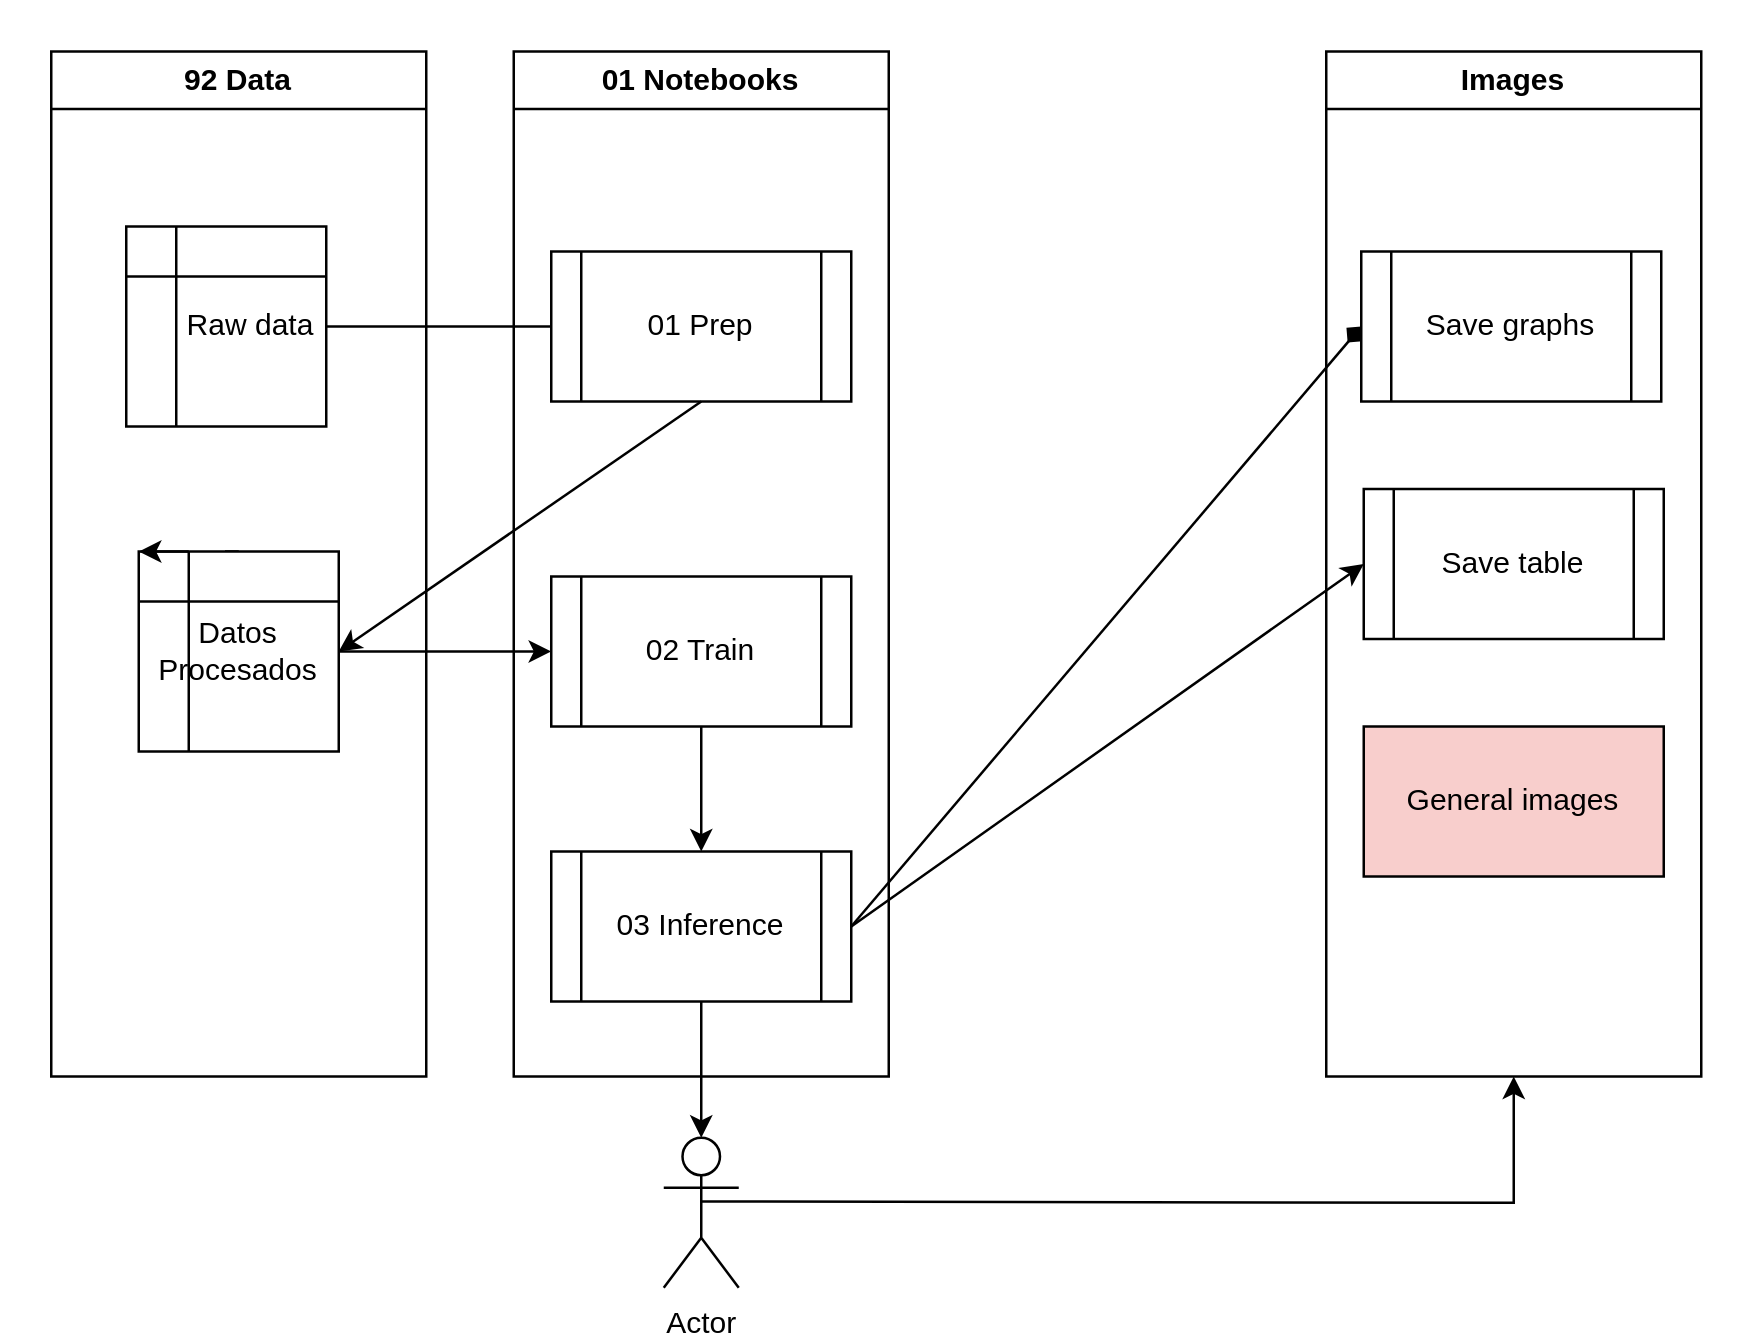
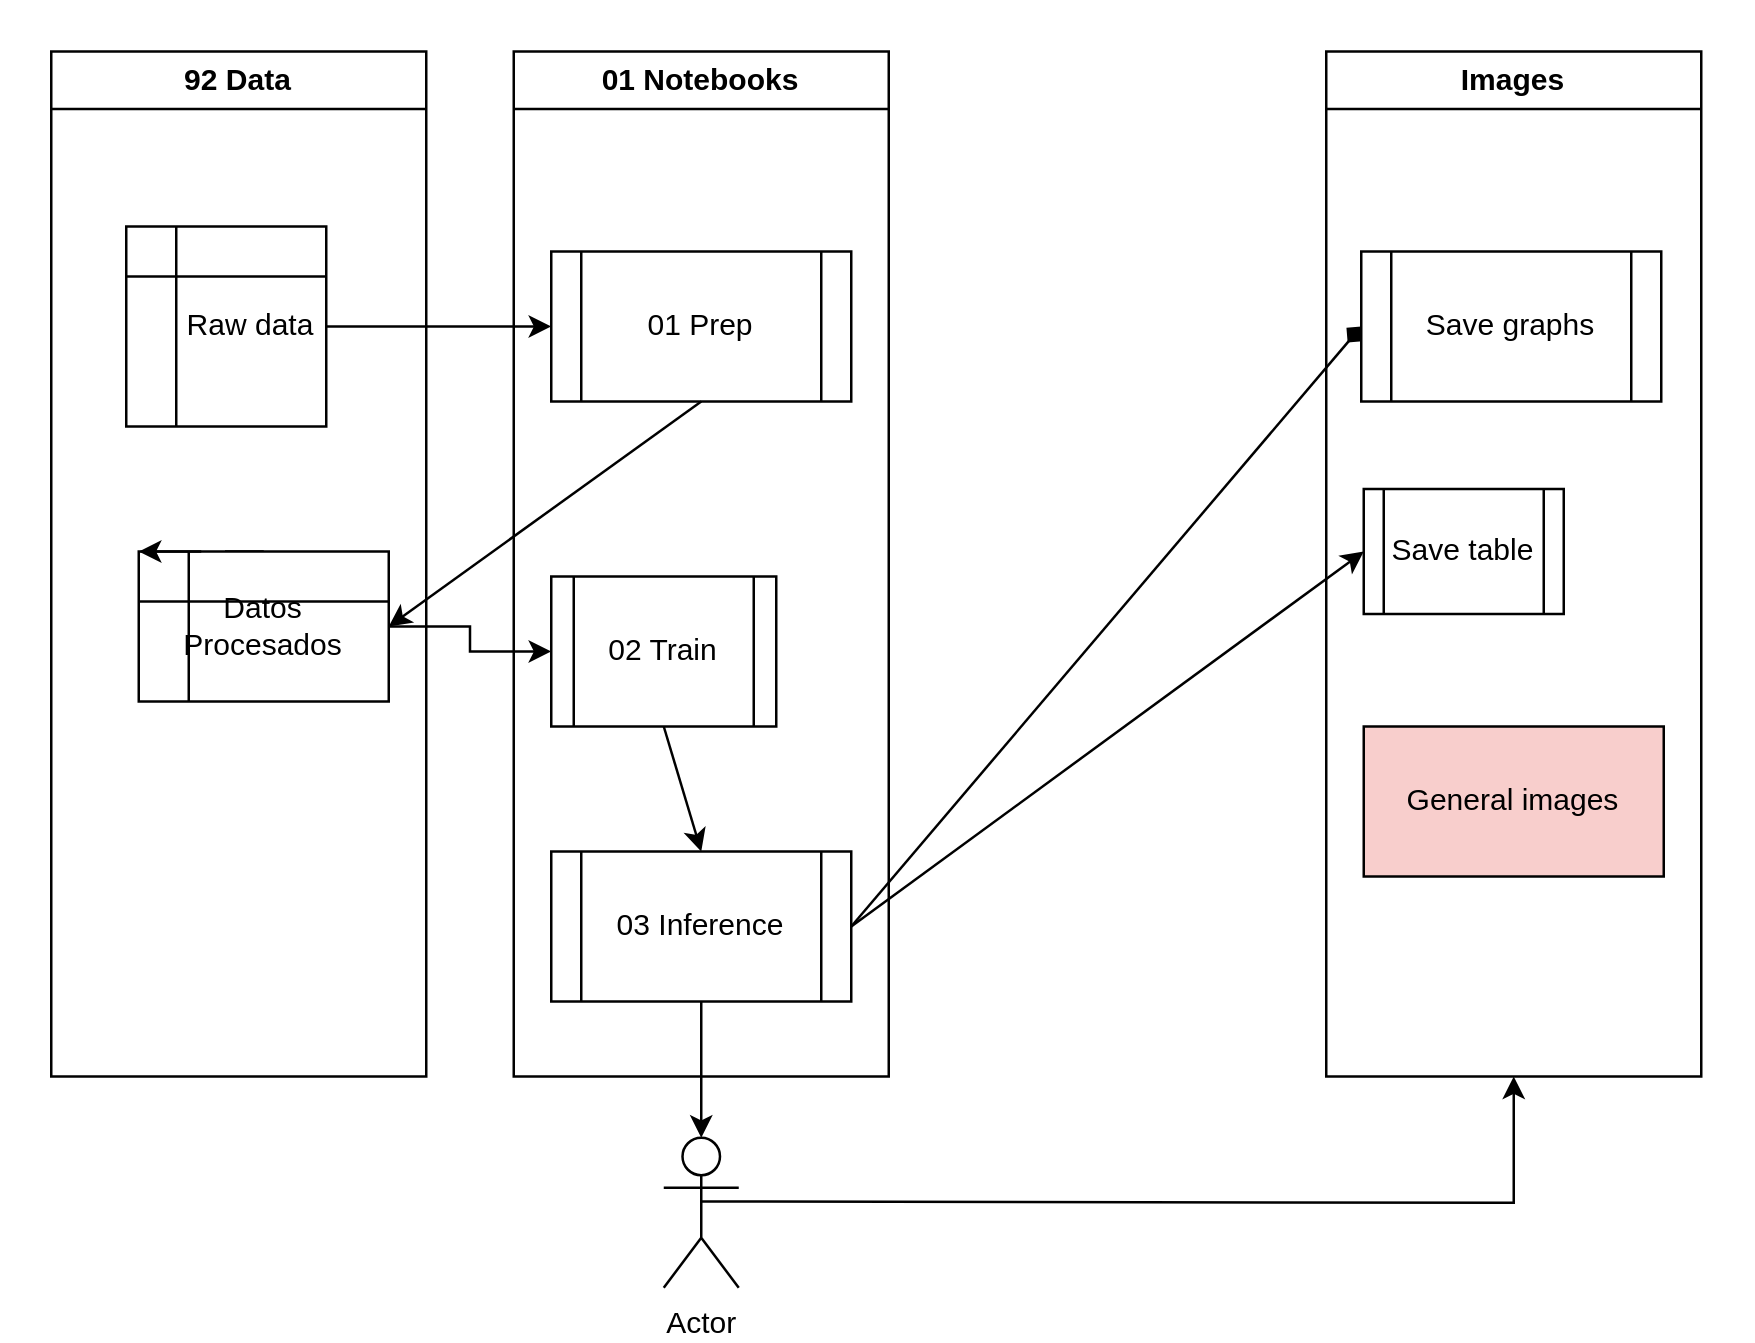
edge "Raw data" -- "01 Prep": arrowhead none -> classic
node "Save table": size 300x150 -> 200x125
node "Datos Procesados": size 200x200 -> 250x150
node "02 Train": size 300x150 -> 225x150
